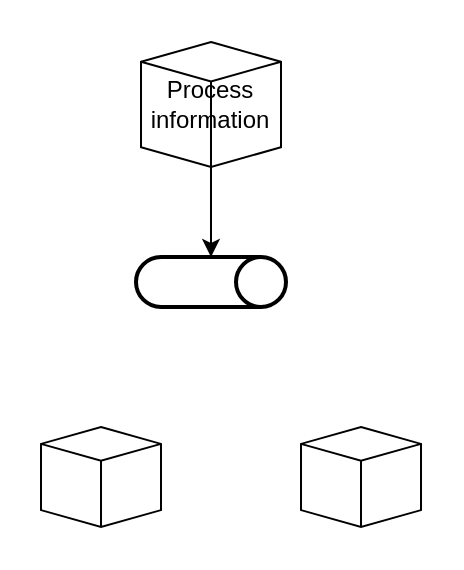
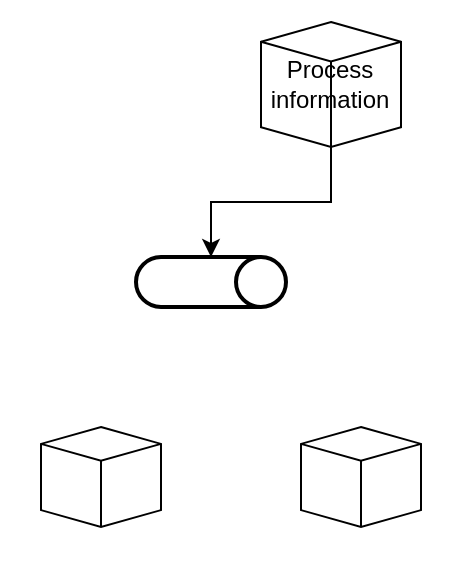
node "Process information": moved (211, 105) -> (331, 85)
